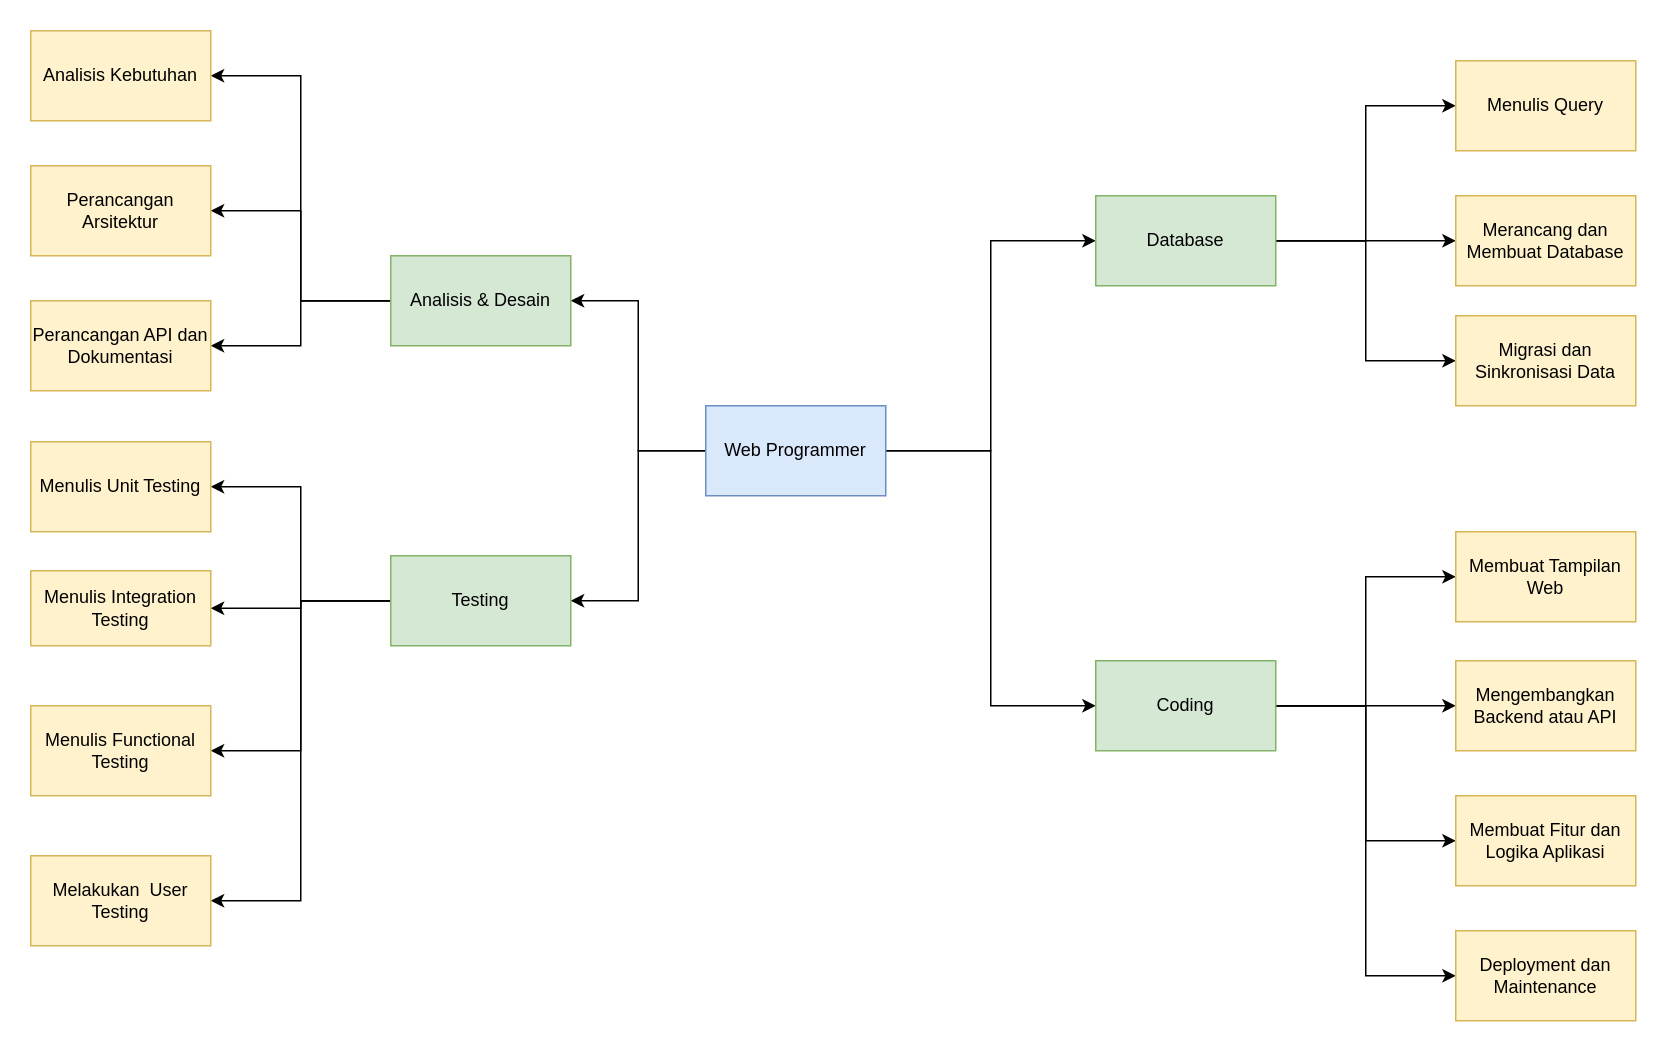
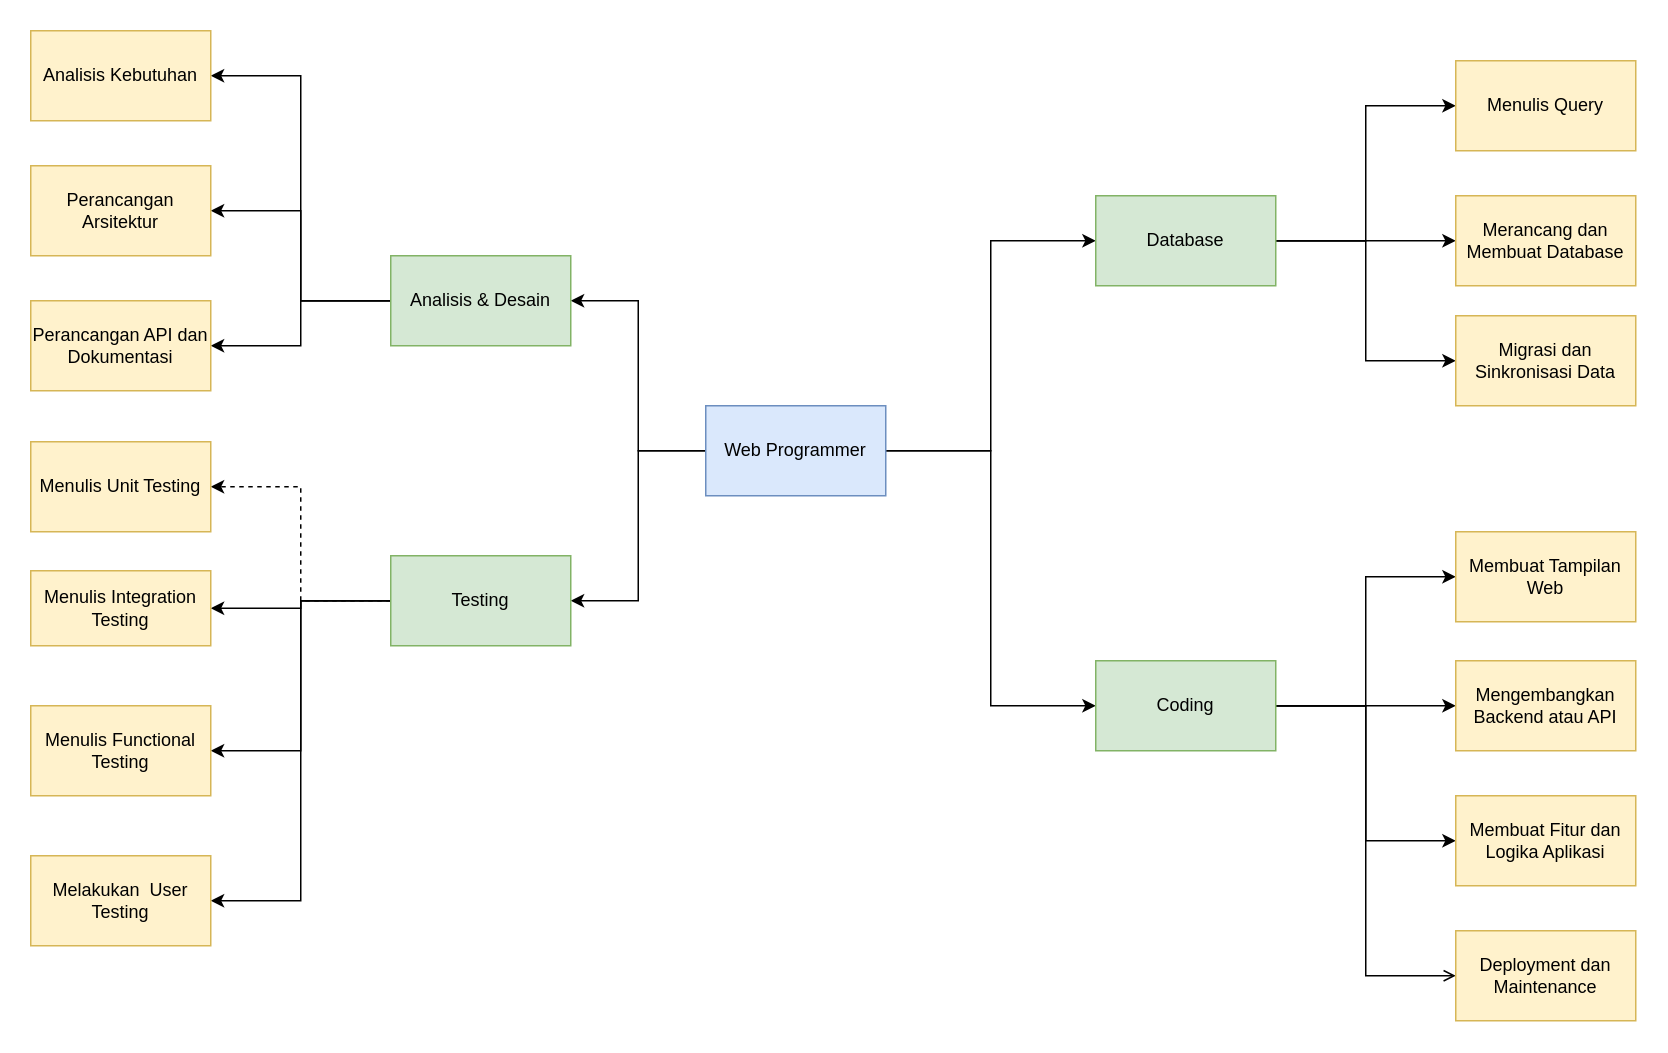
edge "Testing" -> "Menulis Unit Testing": style solid -> dashed
edge "Coding" -> "Deployment dan Maintenance": arrowhead classic -> open
